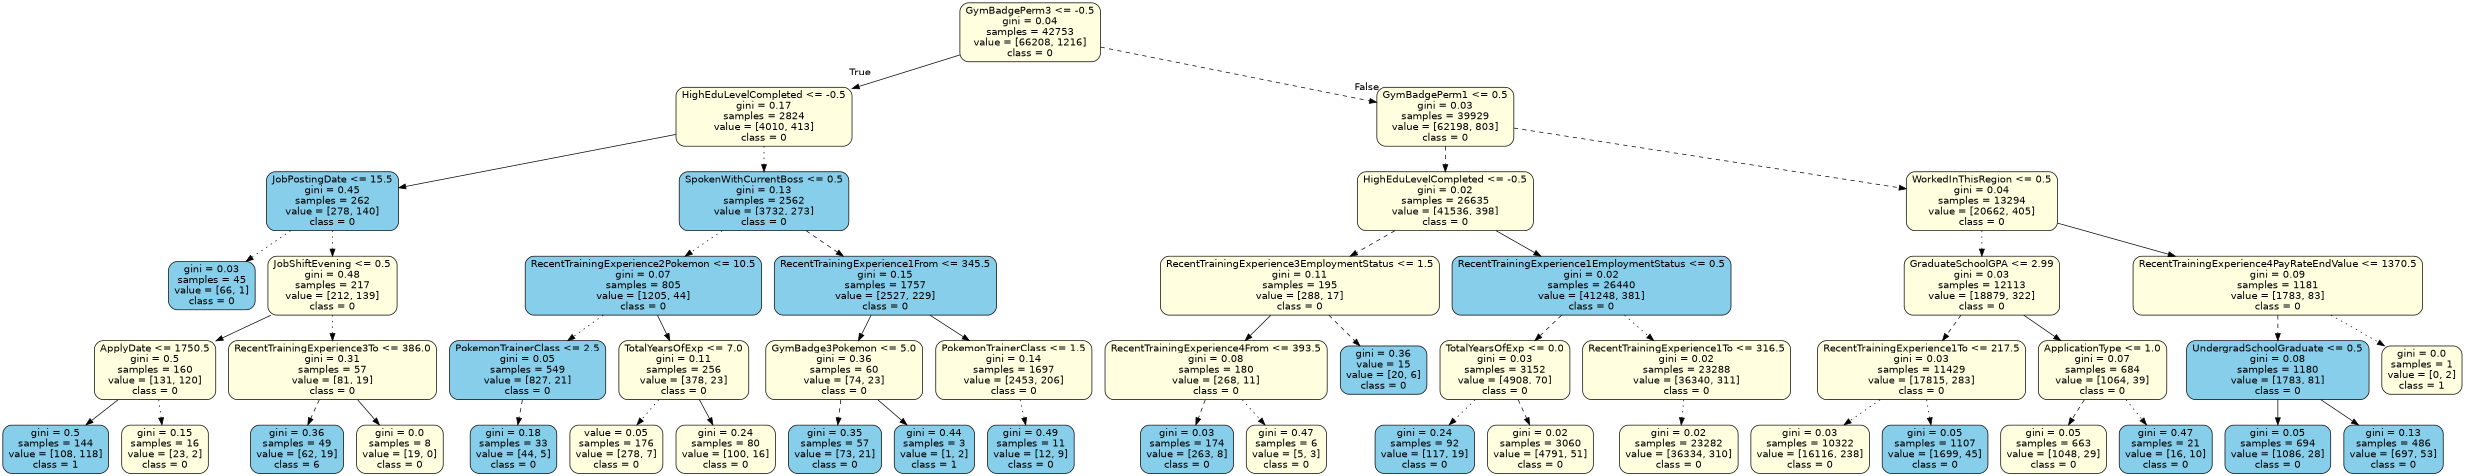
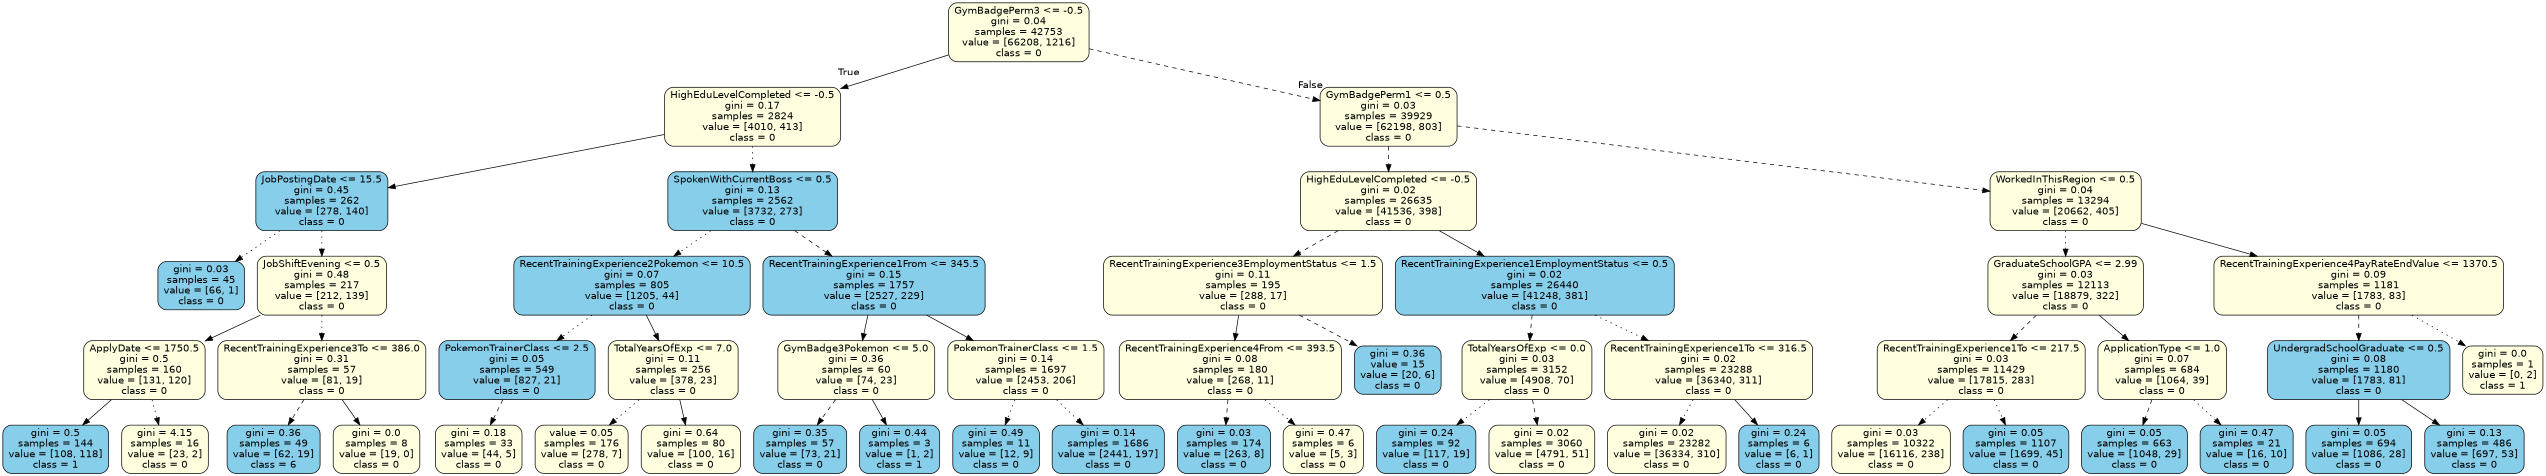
node "gini = 0.15 samples = 16 value = [23, 2] class = 0": label "gini = 0.15 samples = 16 value = [23, 2] class = 0" -> "gini = 4.15 samples = 16 value = [23, 2] class = 0"
node "gini = 0.18 samples = 33 value = [44, 5] class = 0": fillcolor skyblue -> lightyellow
node "gini = 0.24 samples = 80 value = [100, 16] class = 0": label "gini = 0.24 samples = 80 value = [100, 16] class = 0" -> "gini = 0.64 samples = 80 value = [100, 16] class = 0"
node "gini = 0.14 samples = 1686 value = [2441, 197] class = 0": added
node "gini = 0.24 samples = 6 value = [6, 1] class = 0": added
node "gini = 0.05 samples = 663 value = [1048, 29] class = 0": fillcolor lightyellow -> skyblue
